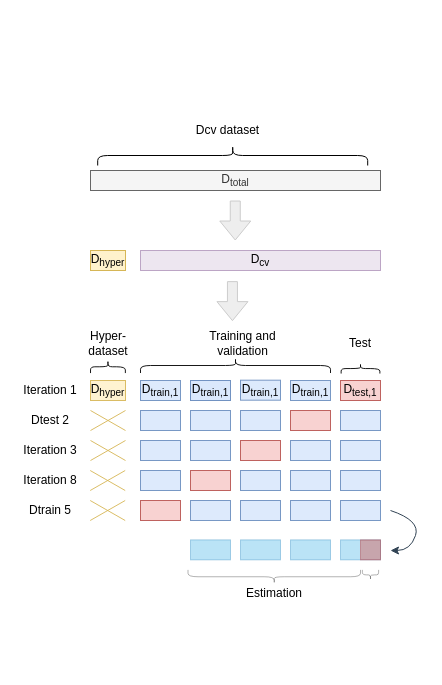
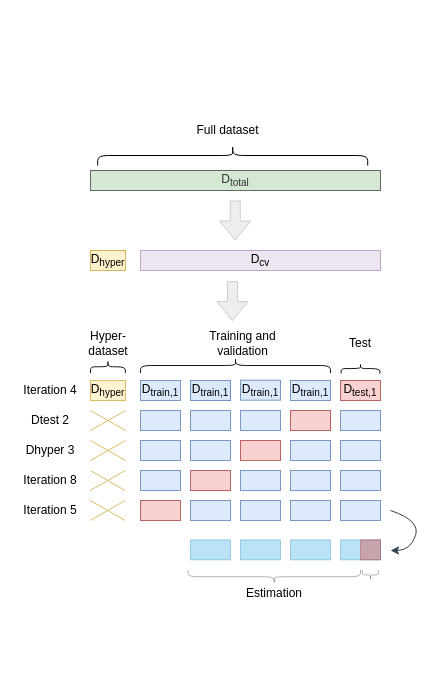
node "Dcv dataset": label "Dcv dataset" -> "Full dataset"
node "Dtotal": fillcolor #f5f5f5 -> #d5e8d4
node "Iteration 1": label "Iteration 1" -> "Iteration 4"
node "Iteration 3": label "Iteration 3" -> "Dhyper 3"
node "Dtrain 5": label "Dtrain 5" -> "Iteration 5"
